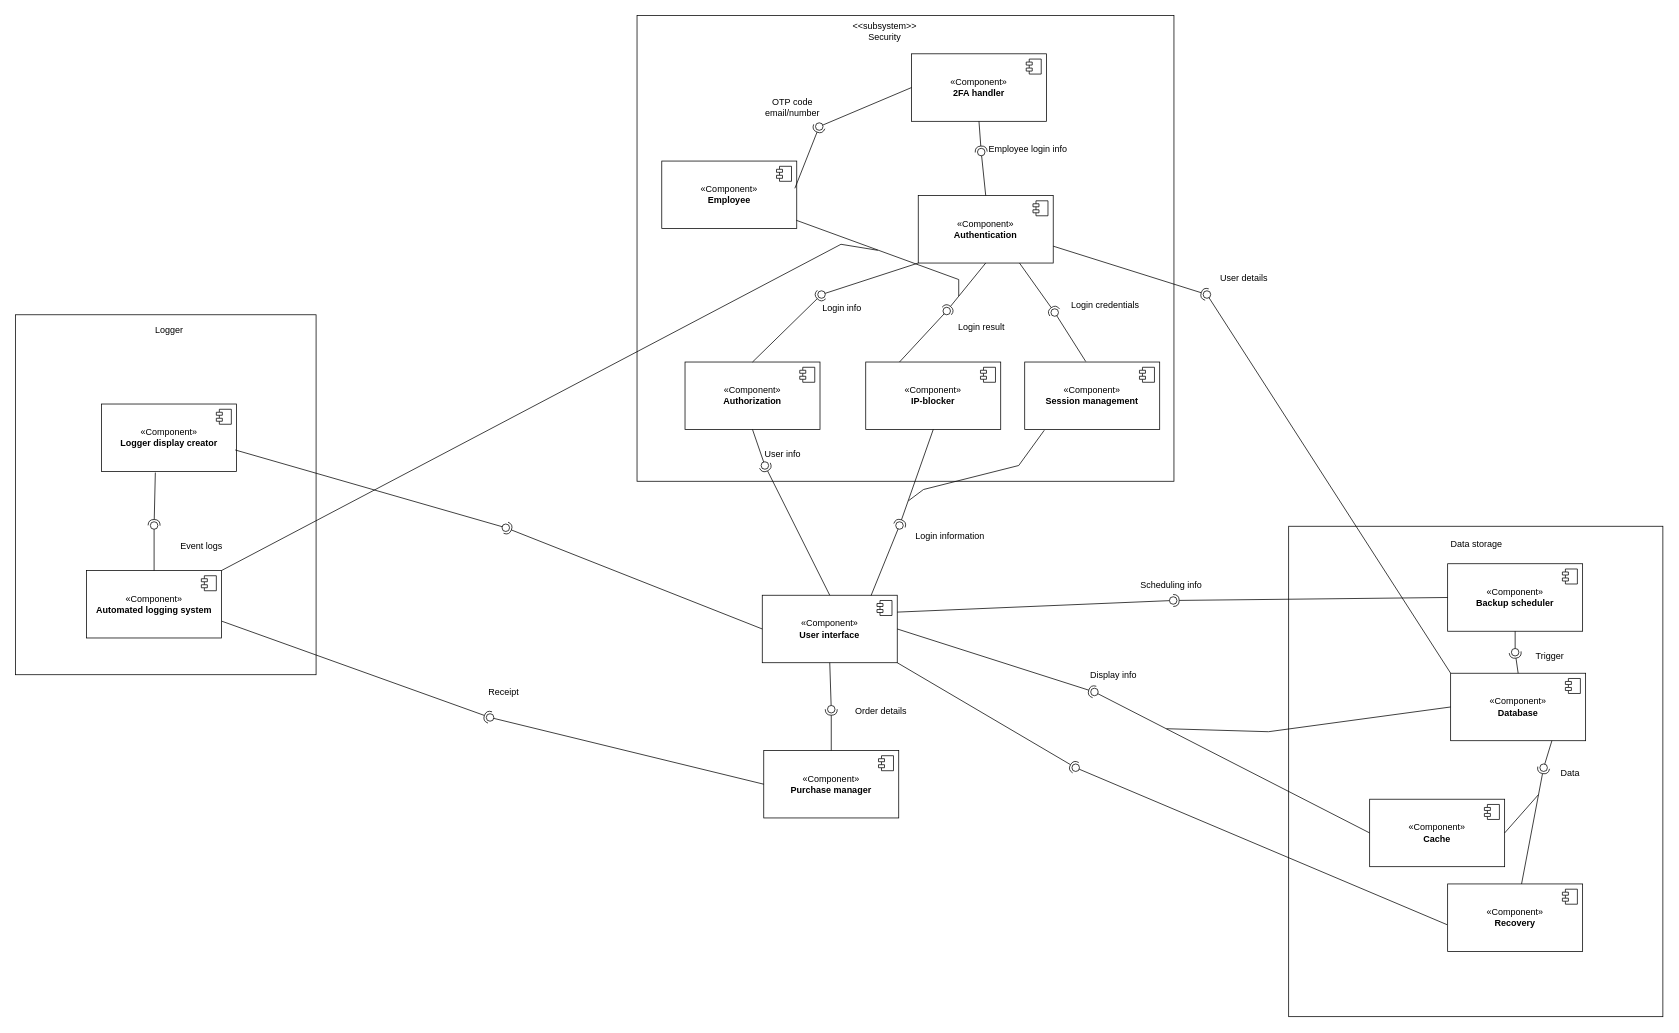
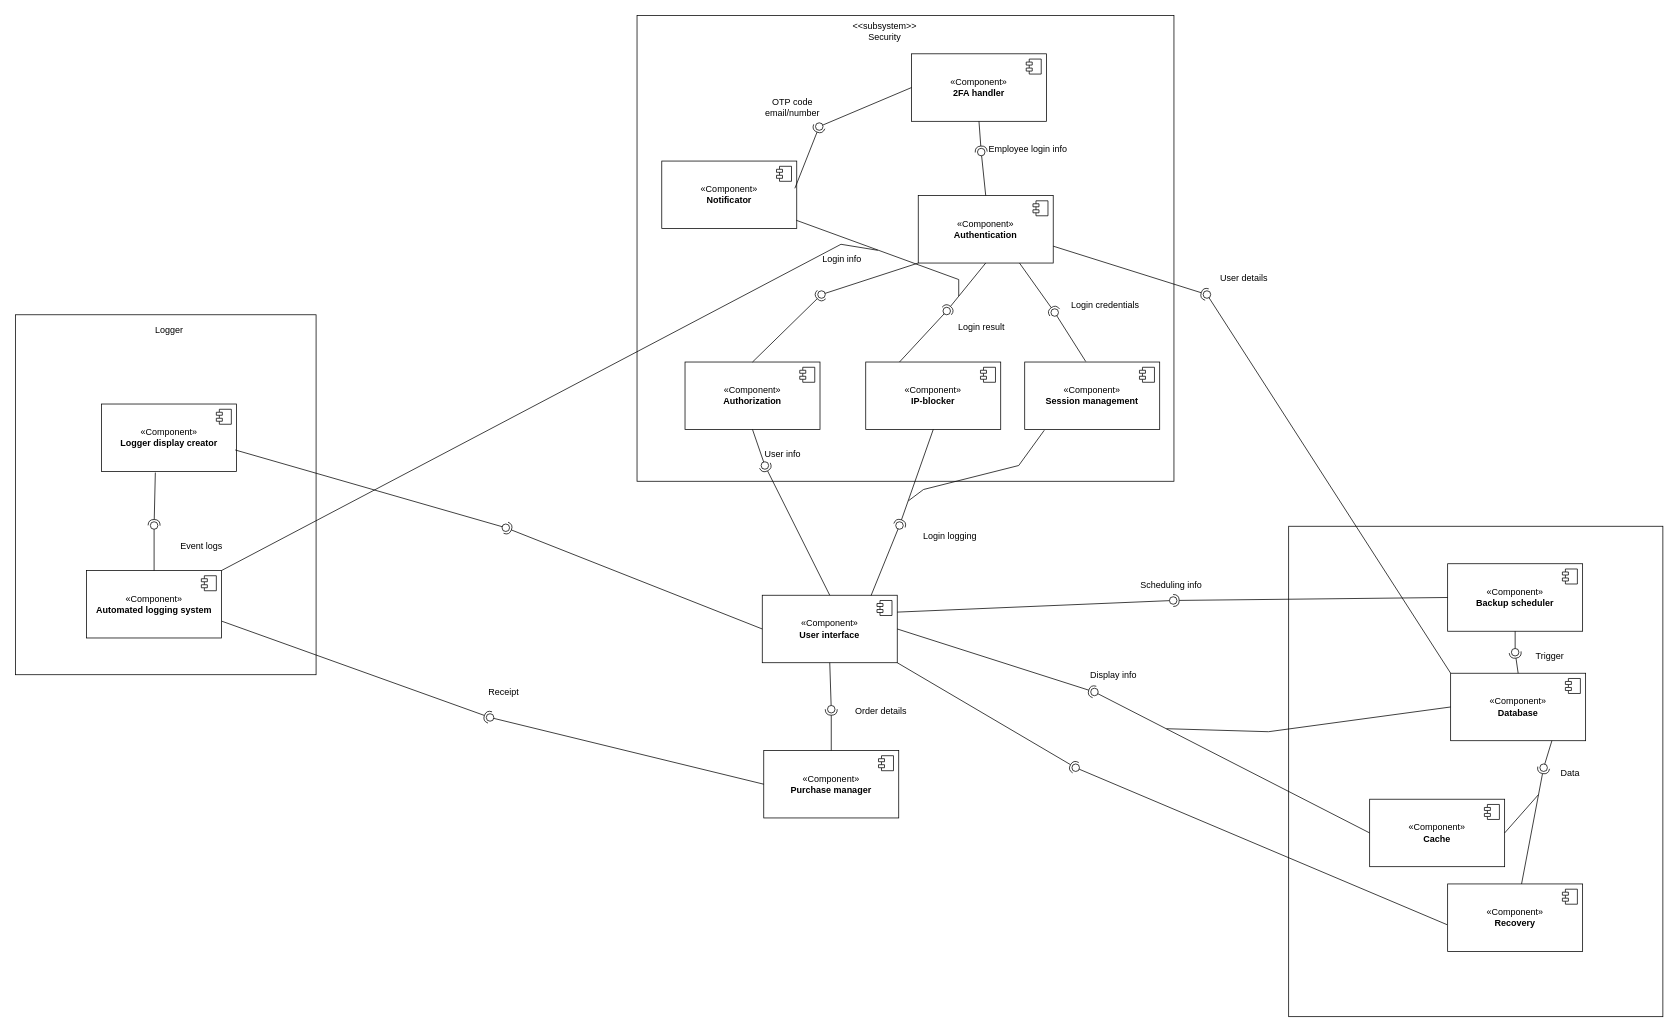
node "«Component» Employee": label "«Component» Employee" -> "«Component» Notificator"
node "Login info": moved (842, 308) -> (842, 259)
node "Login information": label "Login information" -> "Login logging"
node "Data storage": removed
